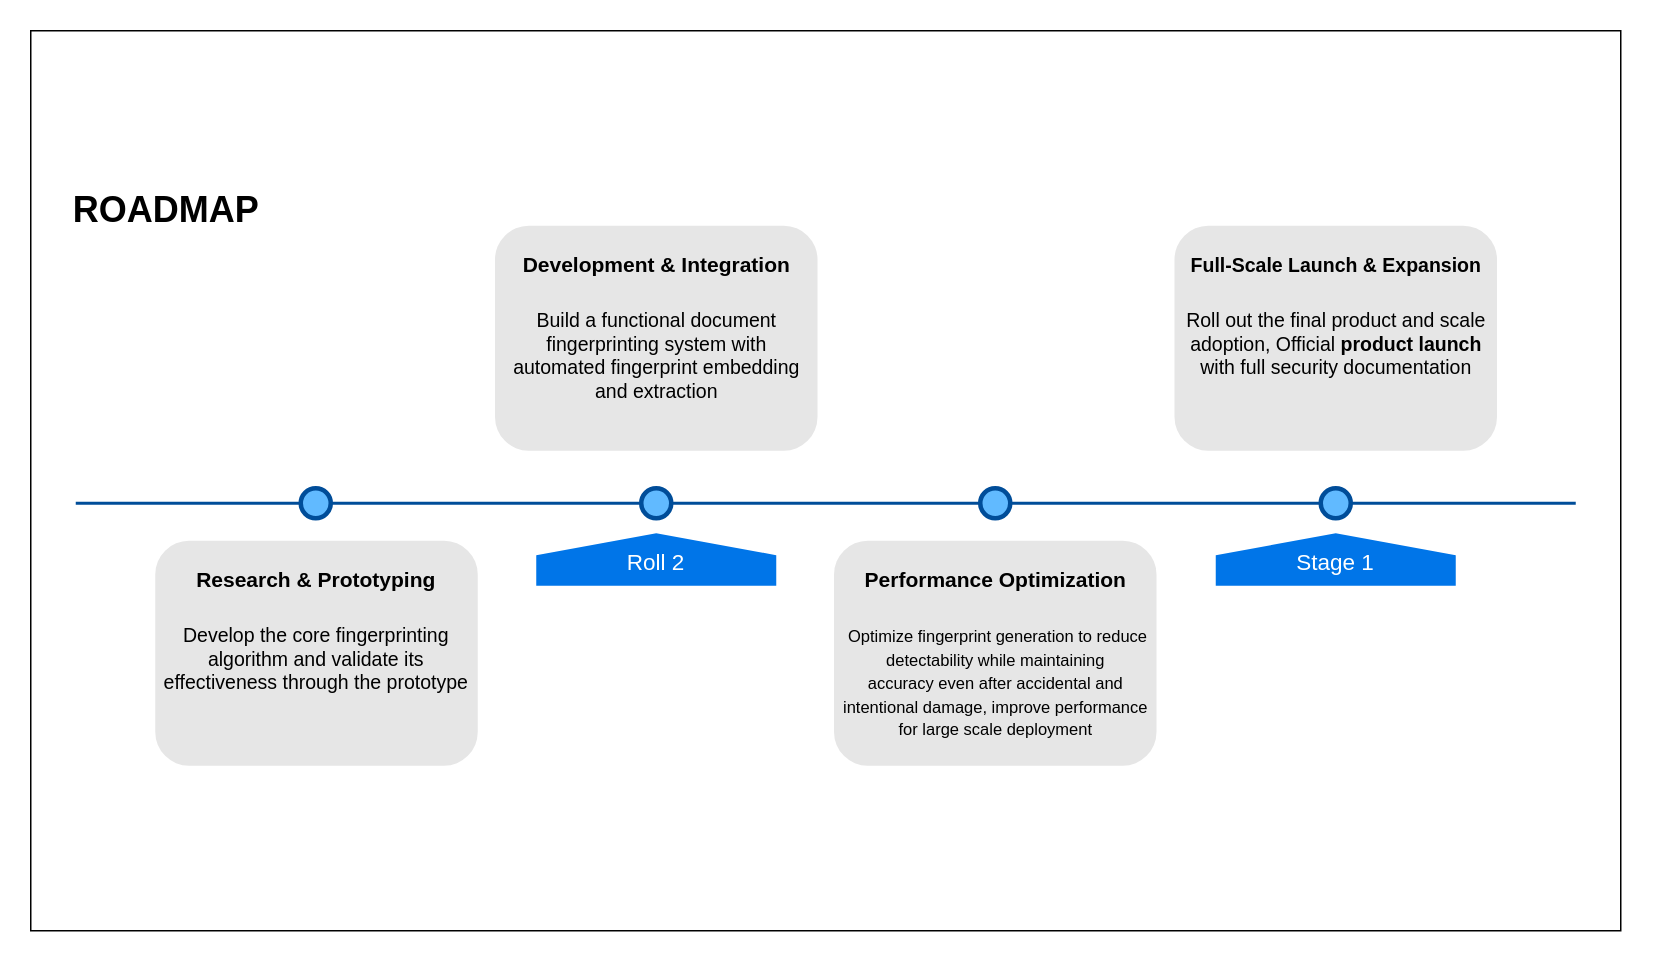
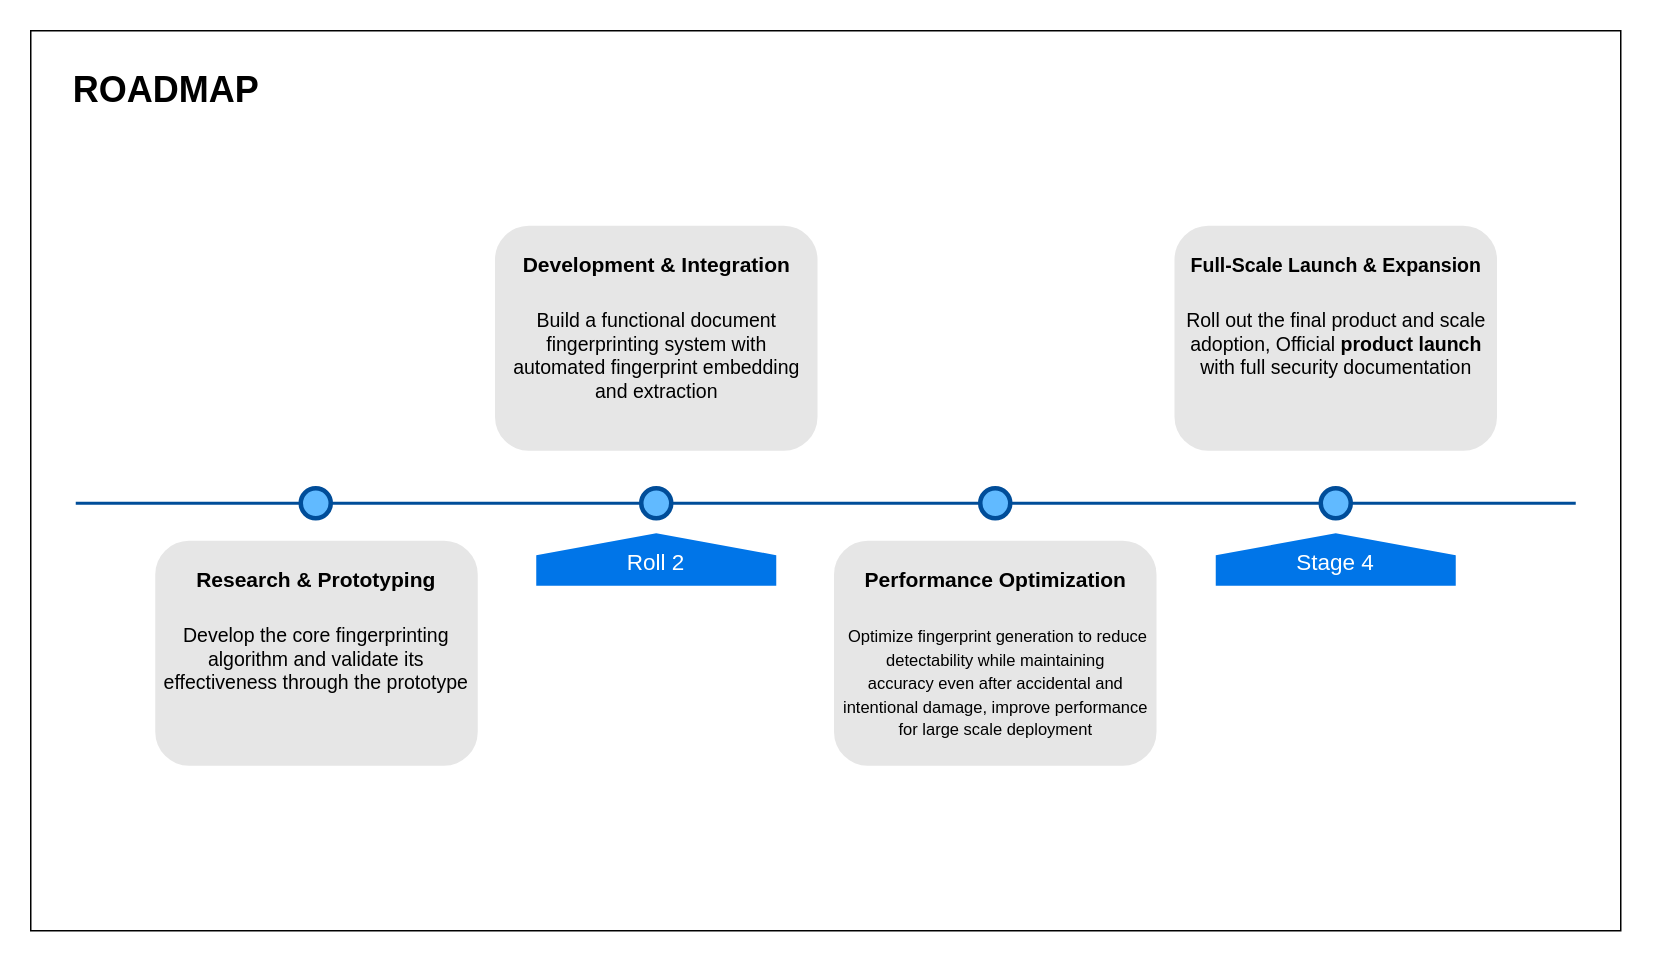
node "ROADMAP": moved (166, 211) -> (166, 91)
node "Stage 1": label "Stage 1" -> "Stage 4"
